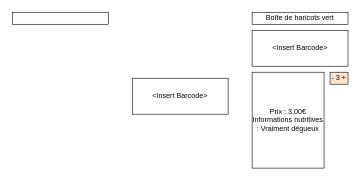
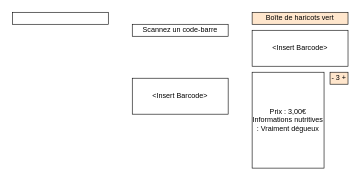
node "Boîte de haricots vert": fillcolor #ffffff -> #ffe6cc
node "Scannez un code-barre": added
